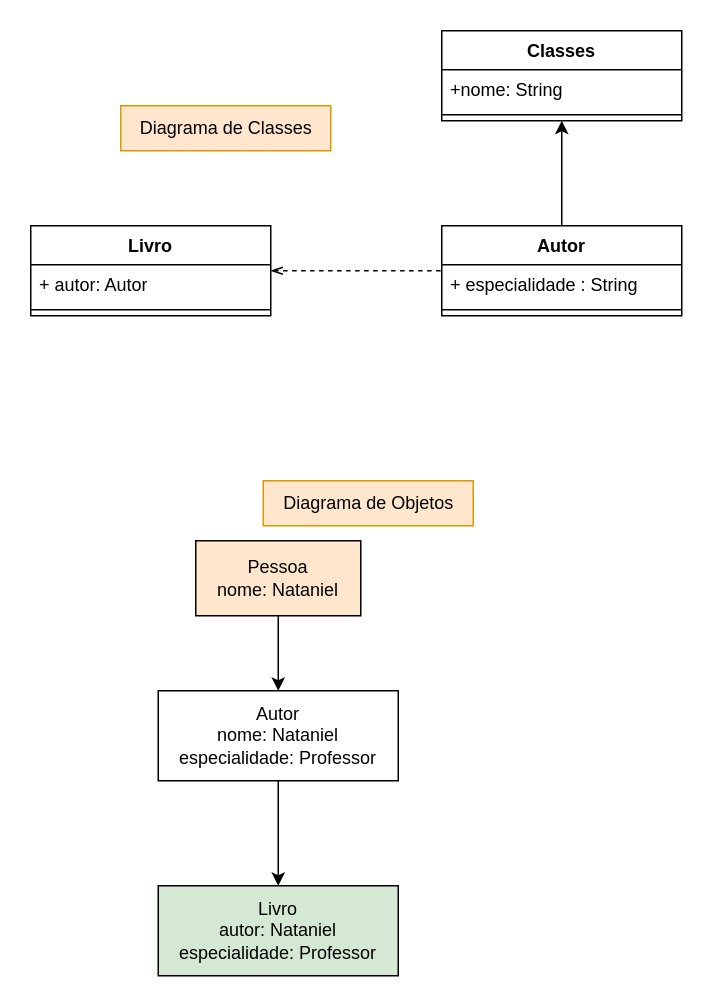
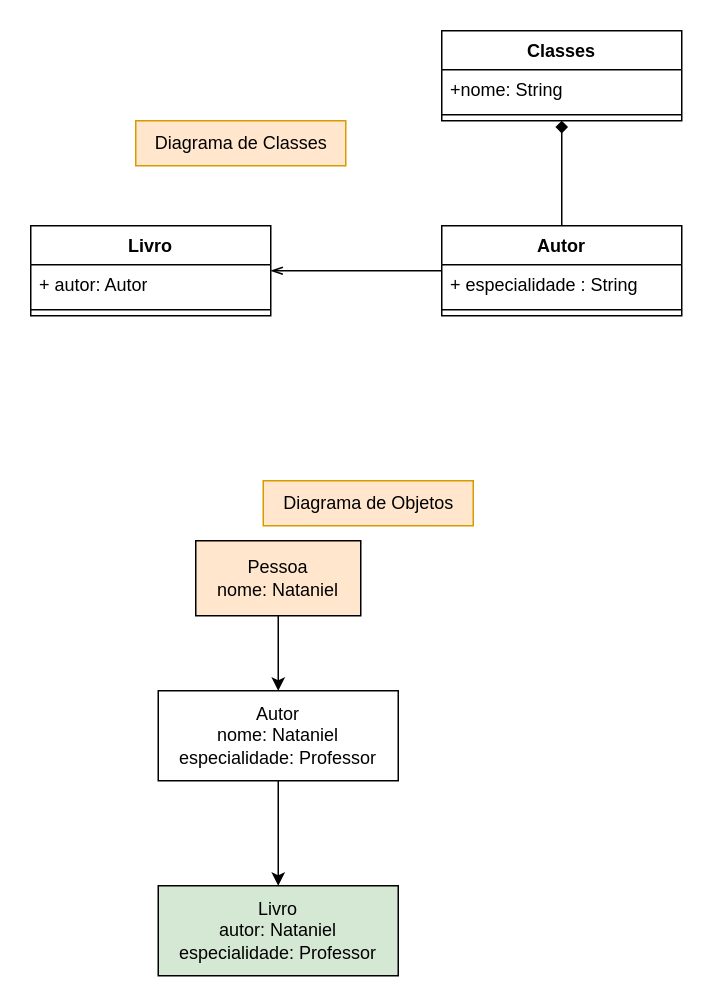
node "Diagrama de Classes": moved (226, 128) -> (241, 143)
edge "Autor" -> "Classes": arrowhead classic -> diamond
edge "Autor" -> "Livro": style dashed -> solid
